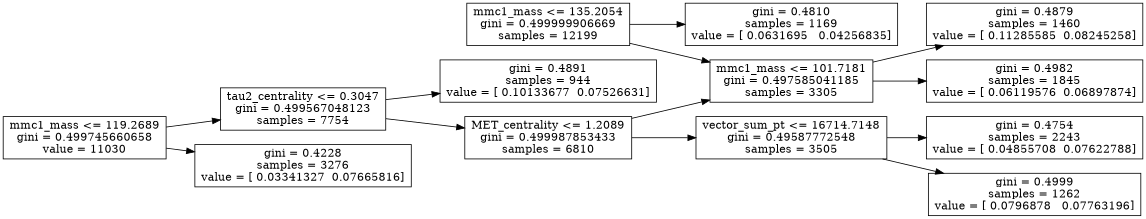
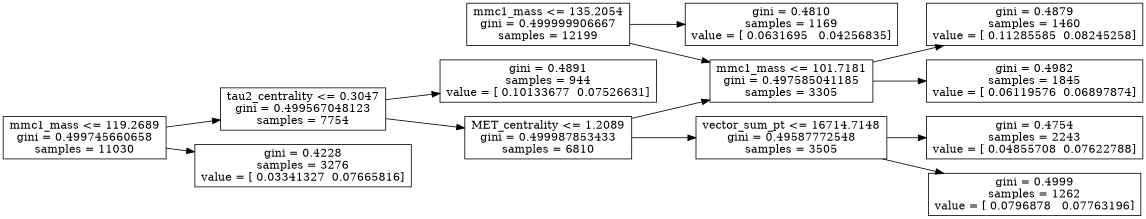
node "mmc1_mass <= 135.2054 gini = 0.499999906669 samples = 12199": label "mmc1_mass <= 135.2054 gini = 0.499999906669 samples = 12199" -> "mmc1_mass <= 135.2054 gini = 0.499999906667 samples = 12199"
node "mmc1_mass <= 119.2689 gini = 0.499745660658 value = 11030": label "mmc1_mass <= 119.2689 gini = 0.499745660658 value = 11030" -> "mmc1_mass <= 119.2689 gini = 0.499745660658 samples = 11030"
